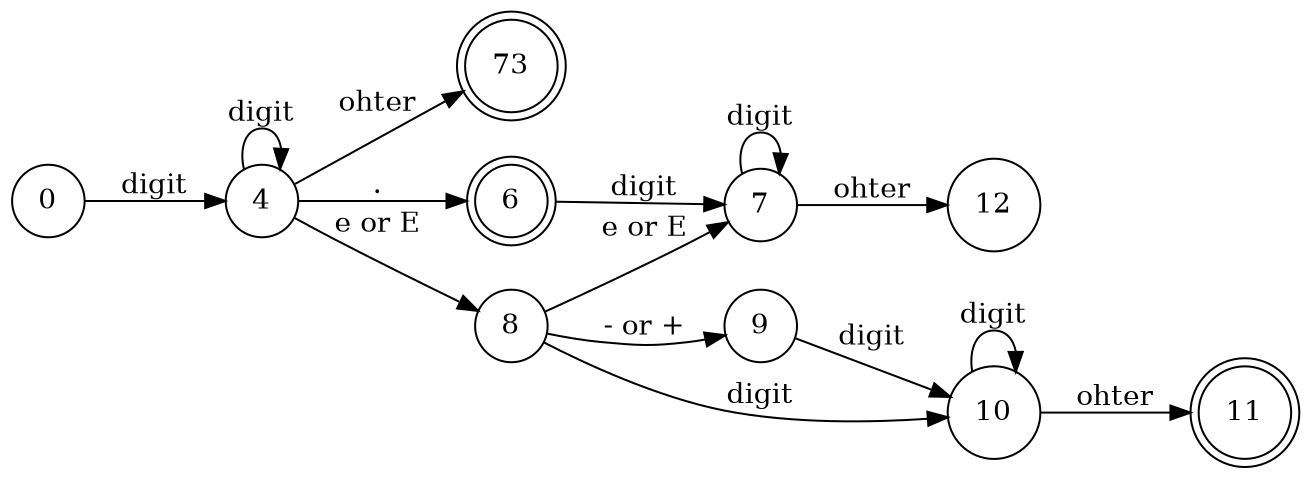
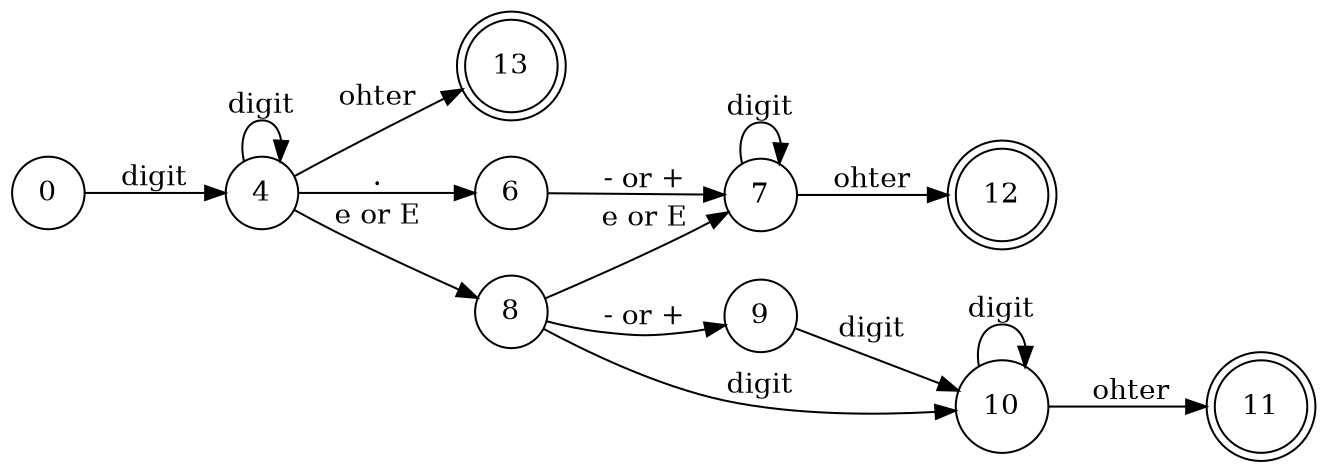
node "73": label "73" -> "13"
edge "6" -> "7": label "digit" -> "- or +"
node "6": shape doublecircle -> circle
node "12": shape circle -> doublecircle
